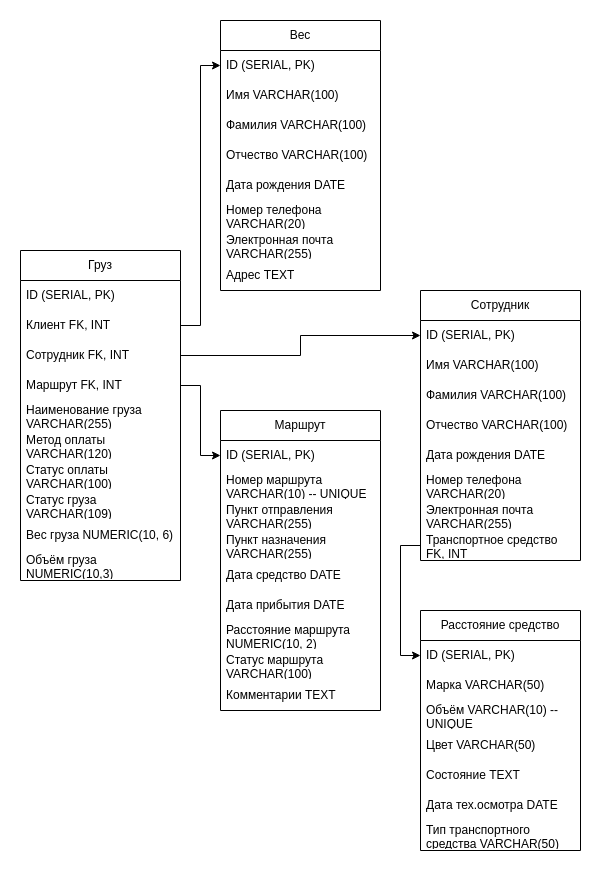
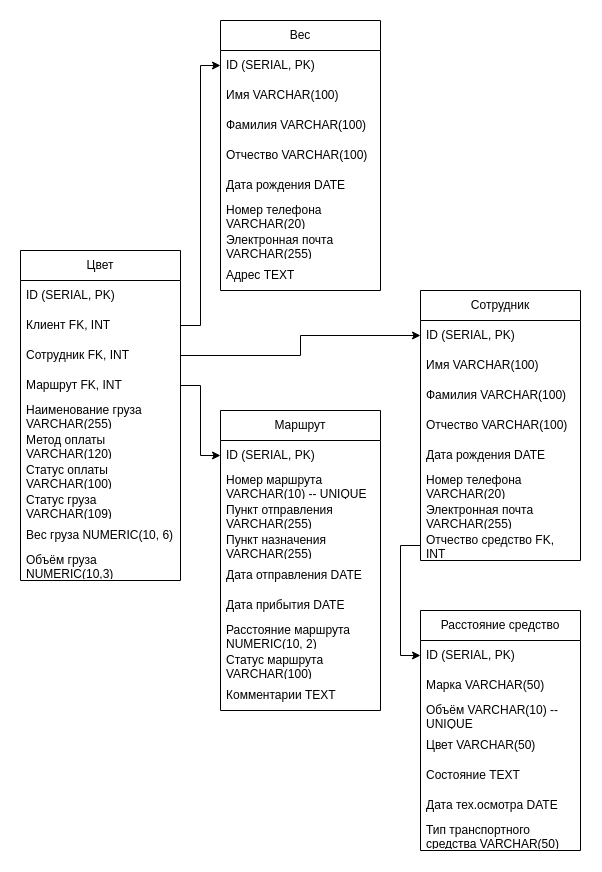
node "Груз": label "Груз" -> "Цвет"
node "Транспортное средство FK, INT": label "Транспортное средство FK, INT" -> "Отчество средство FK, INT"
node "Дата средство DATE": label "Дата средство DATE" -> "Дата отправления DATE"
